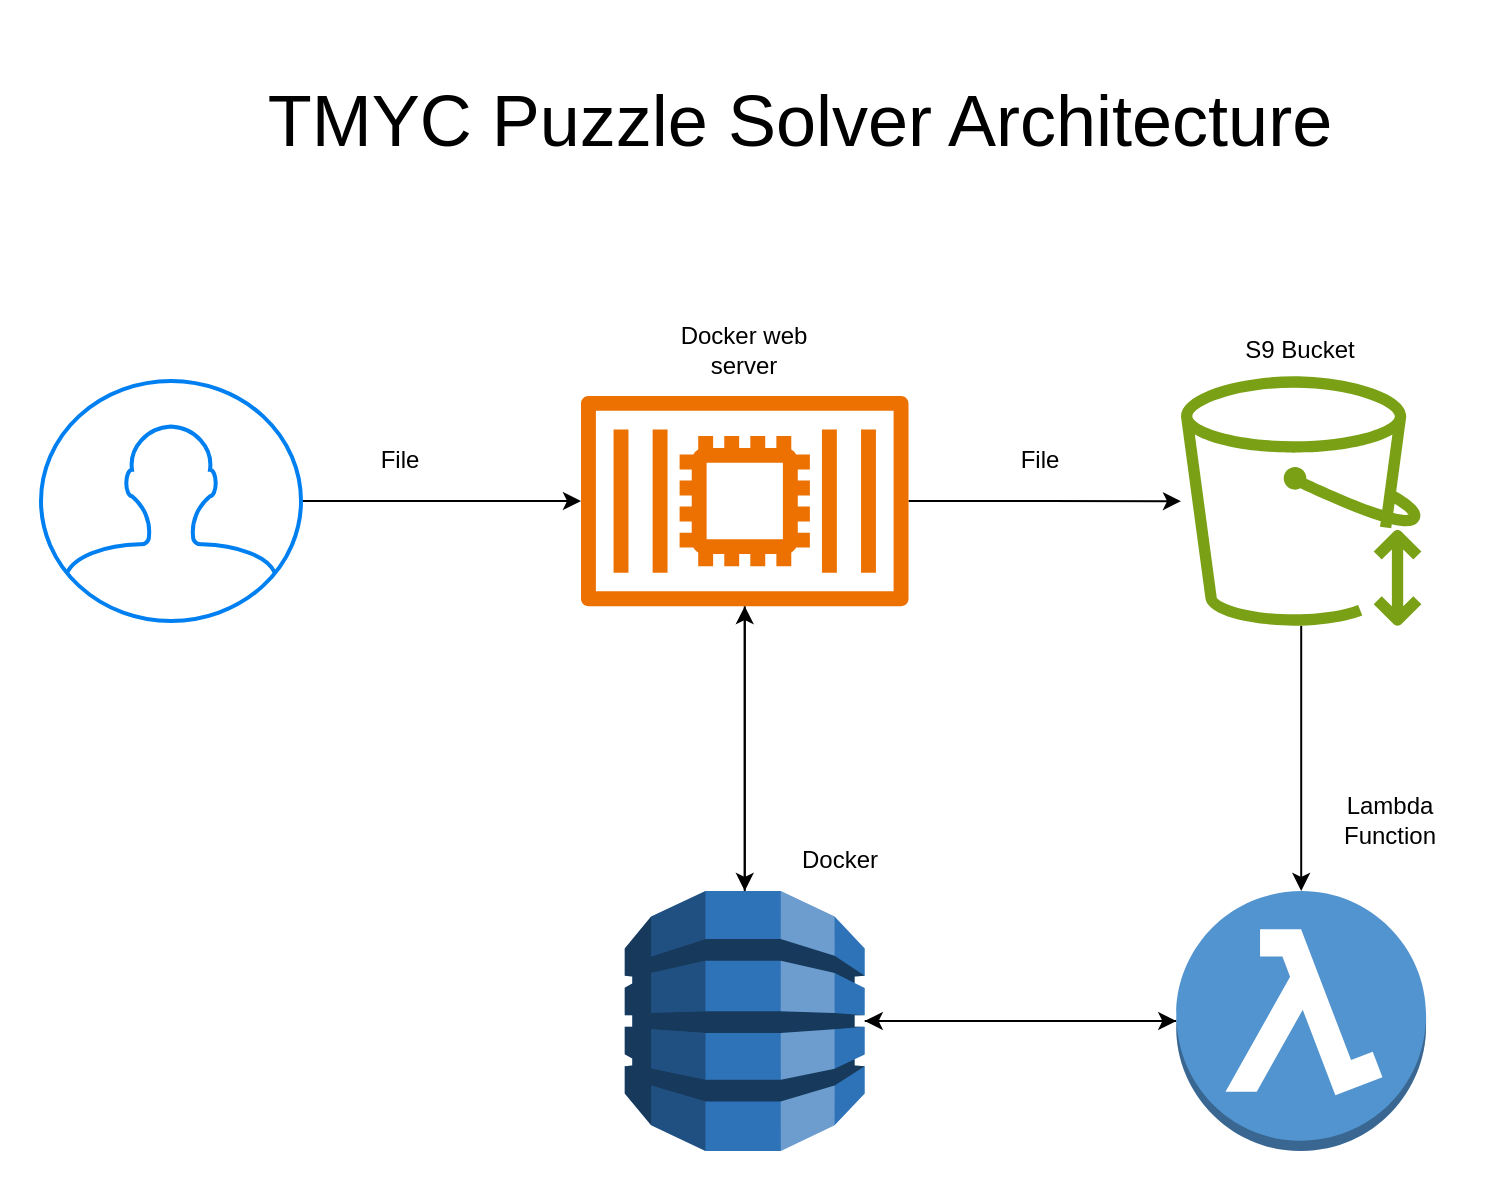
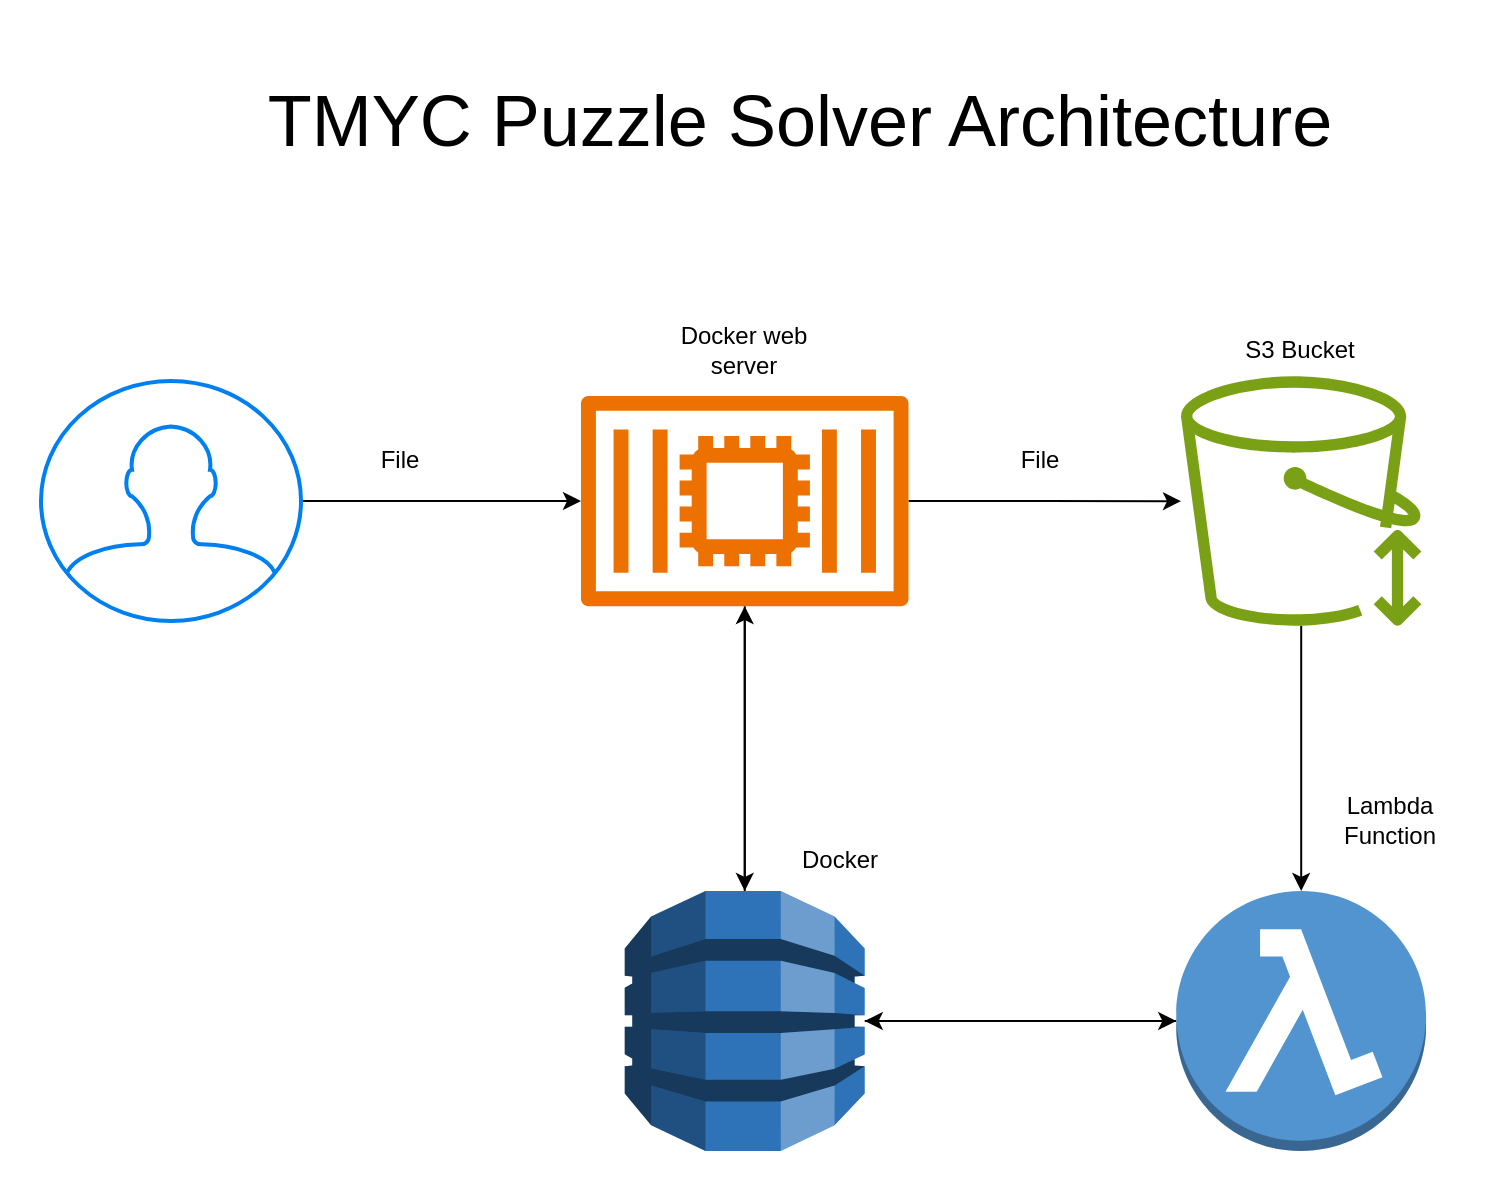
node "S9 Bucket": label "S9 Bucket" -> "S3 Bucket"
